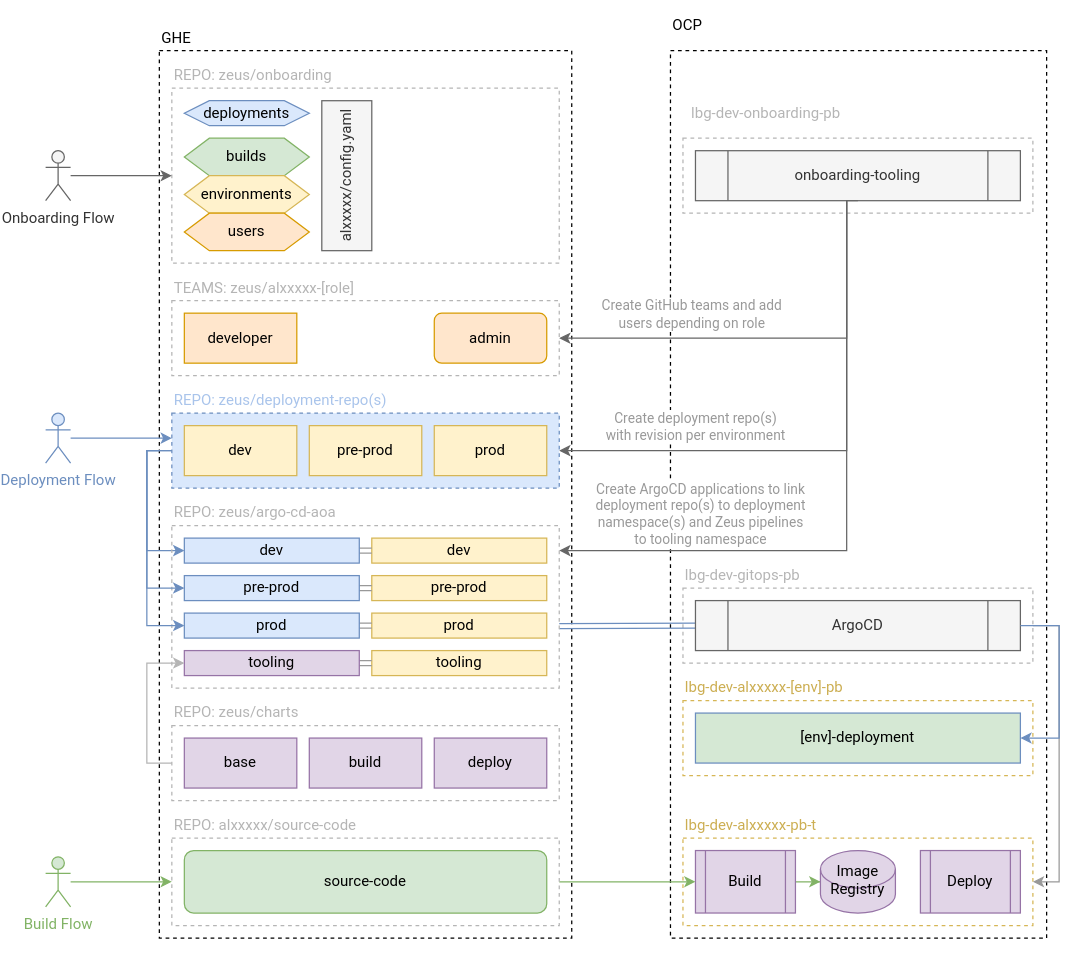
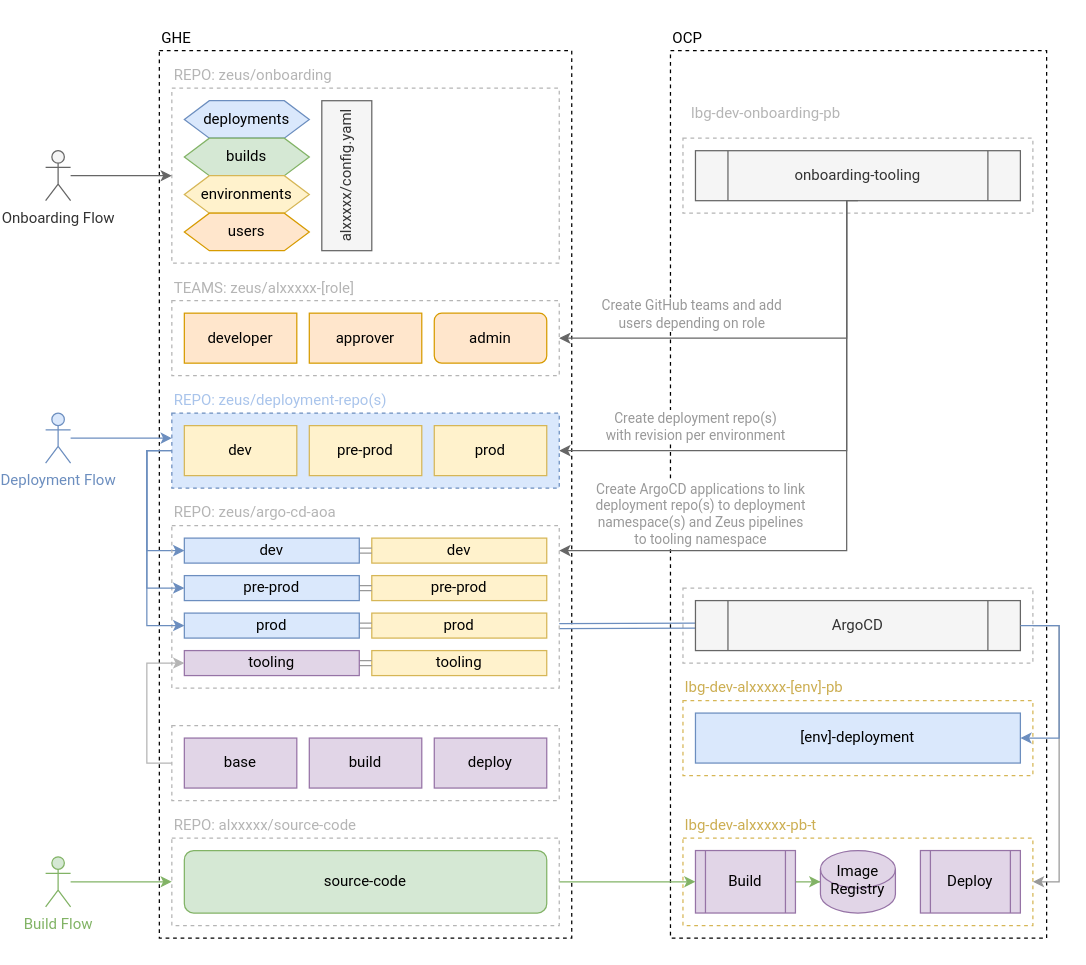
node "OCP": moved (764, 26) -> (764, 38)
node "deployments": size 125x25 -> 125x38
node "approver": added
node "lbg-dev-gitops-pb": removed
node "REPO: zeus/charts": removed
node "[env]-deployment": fillcolor #d5e8d4 -> #dae8fc
